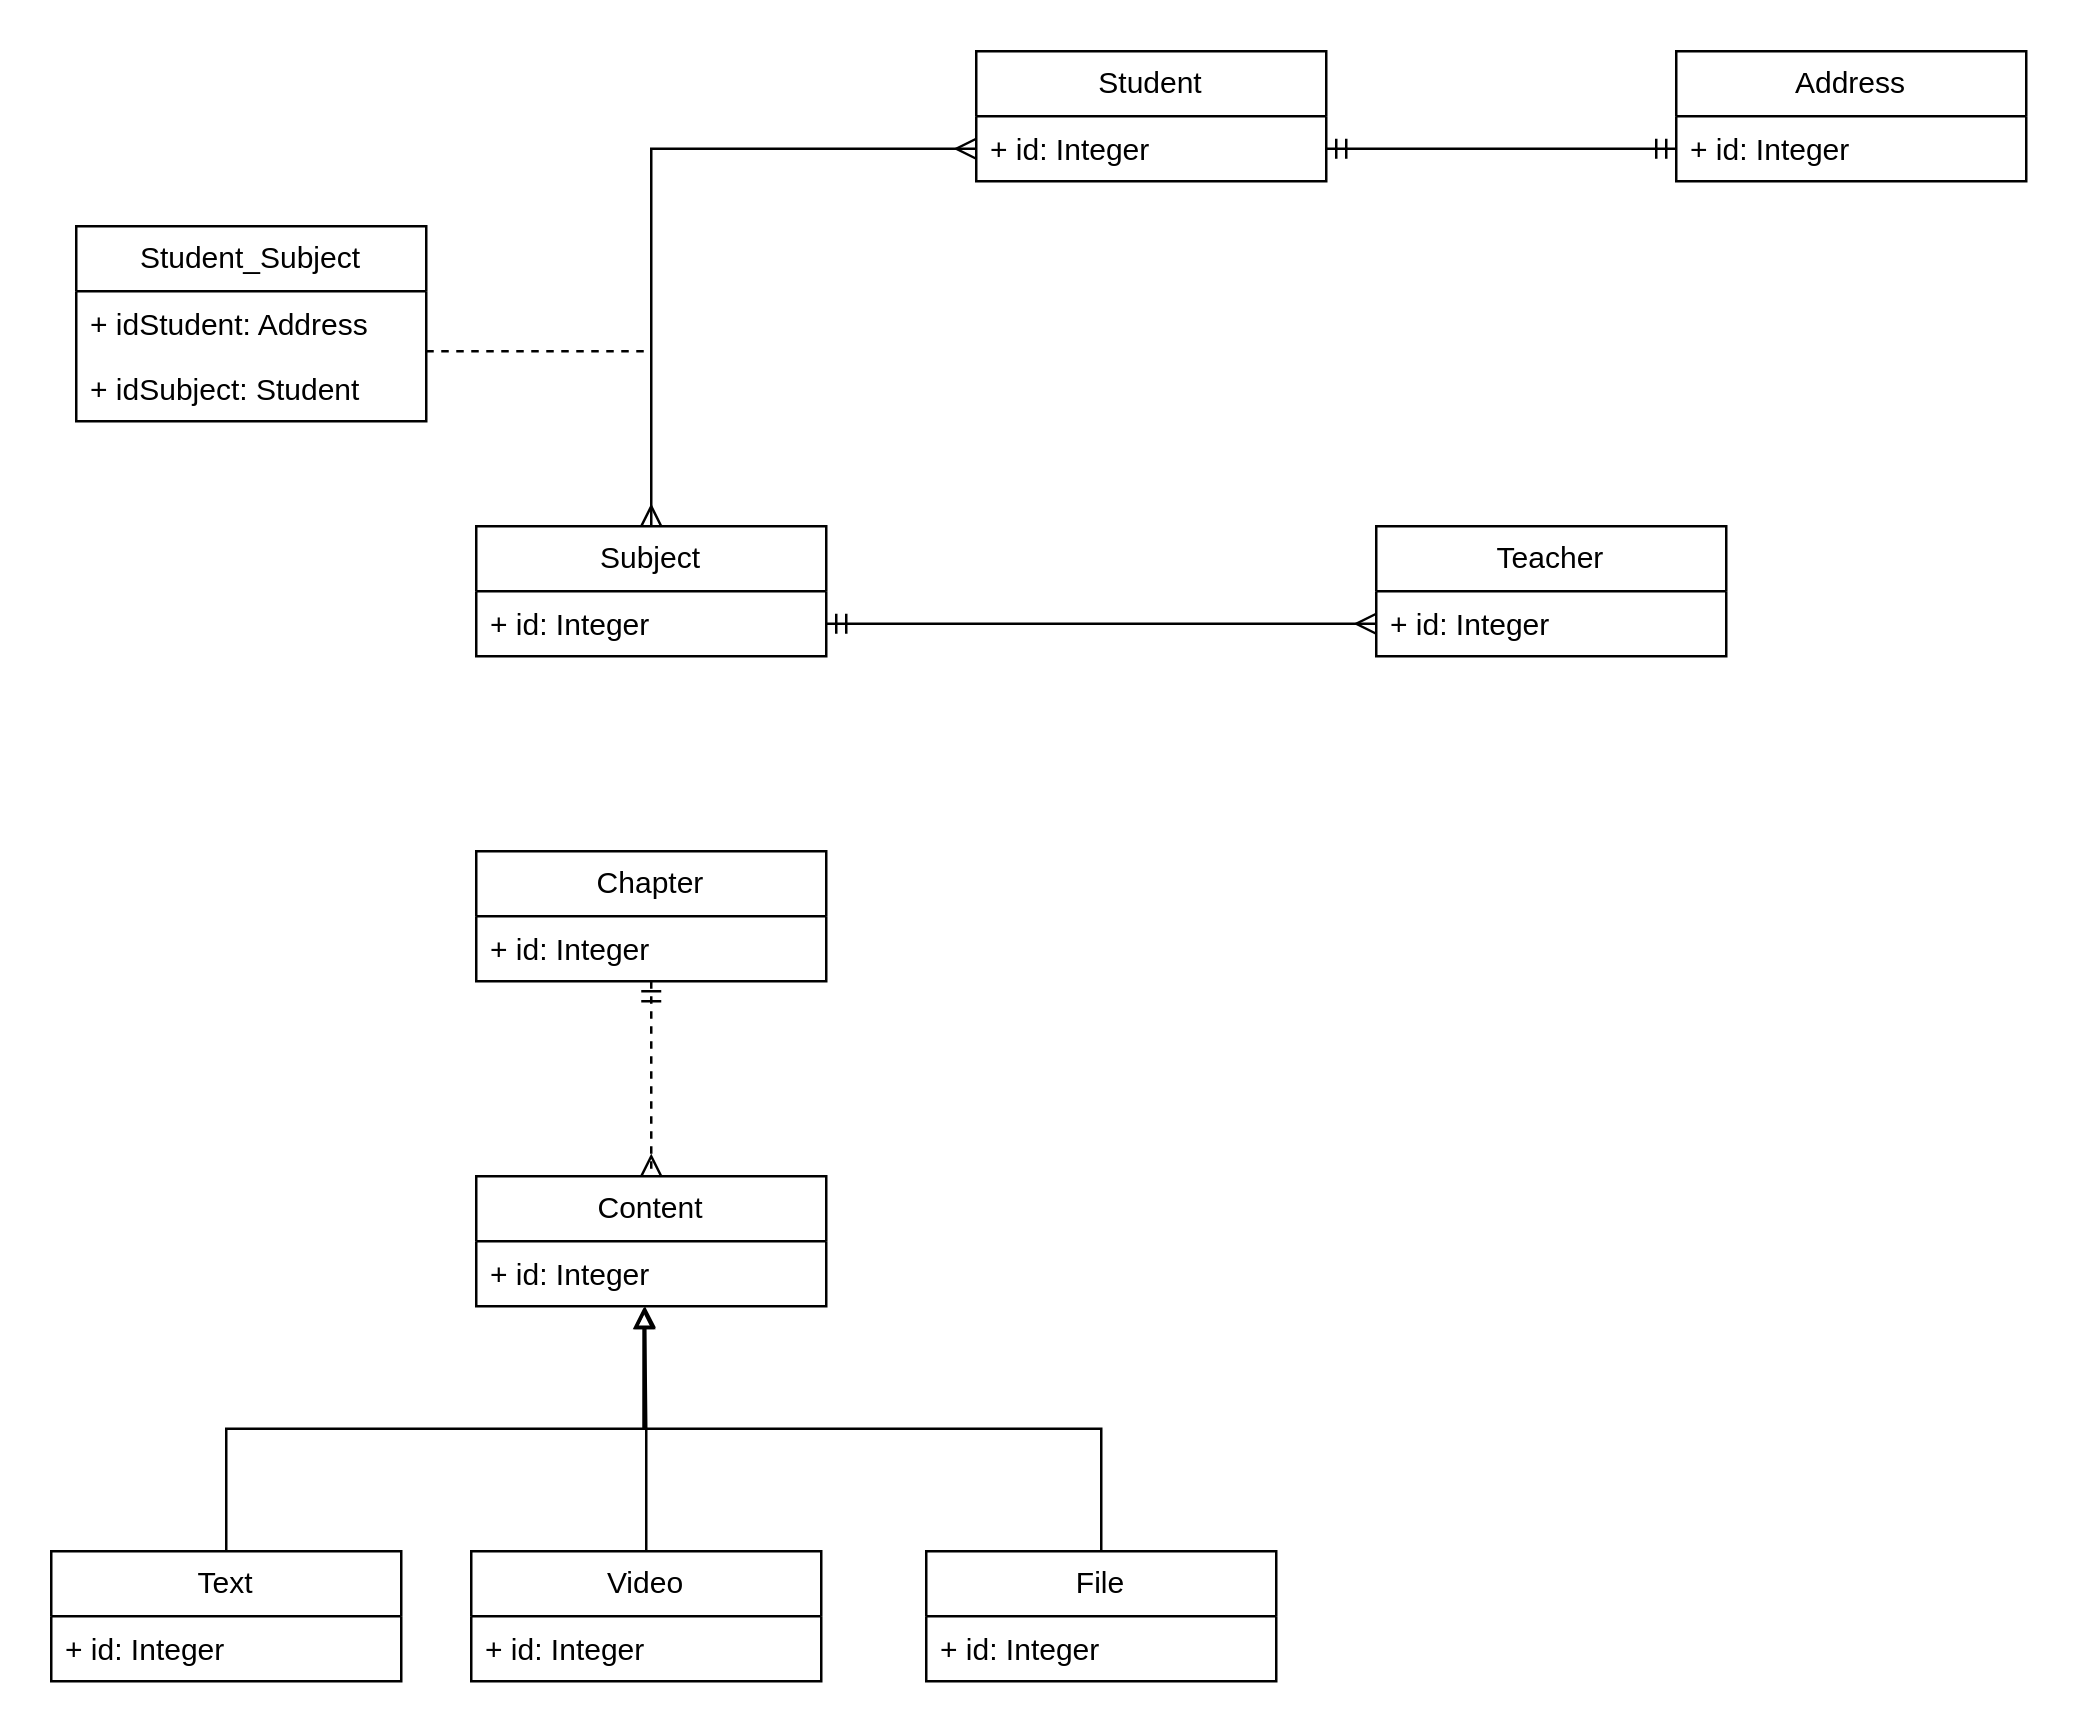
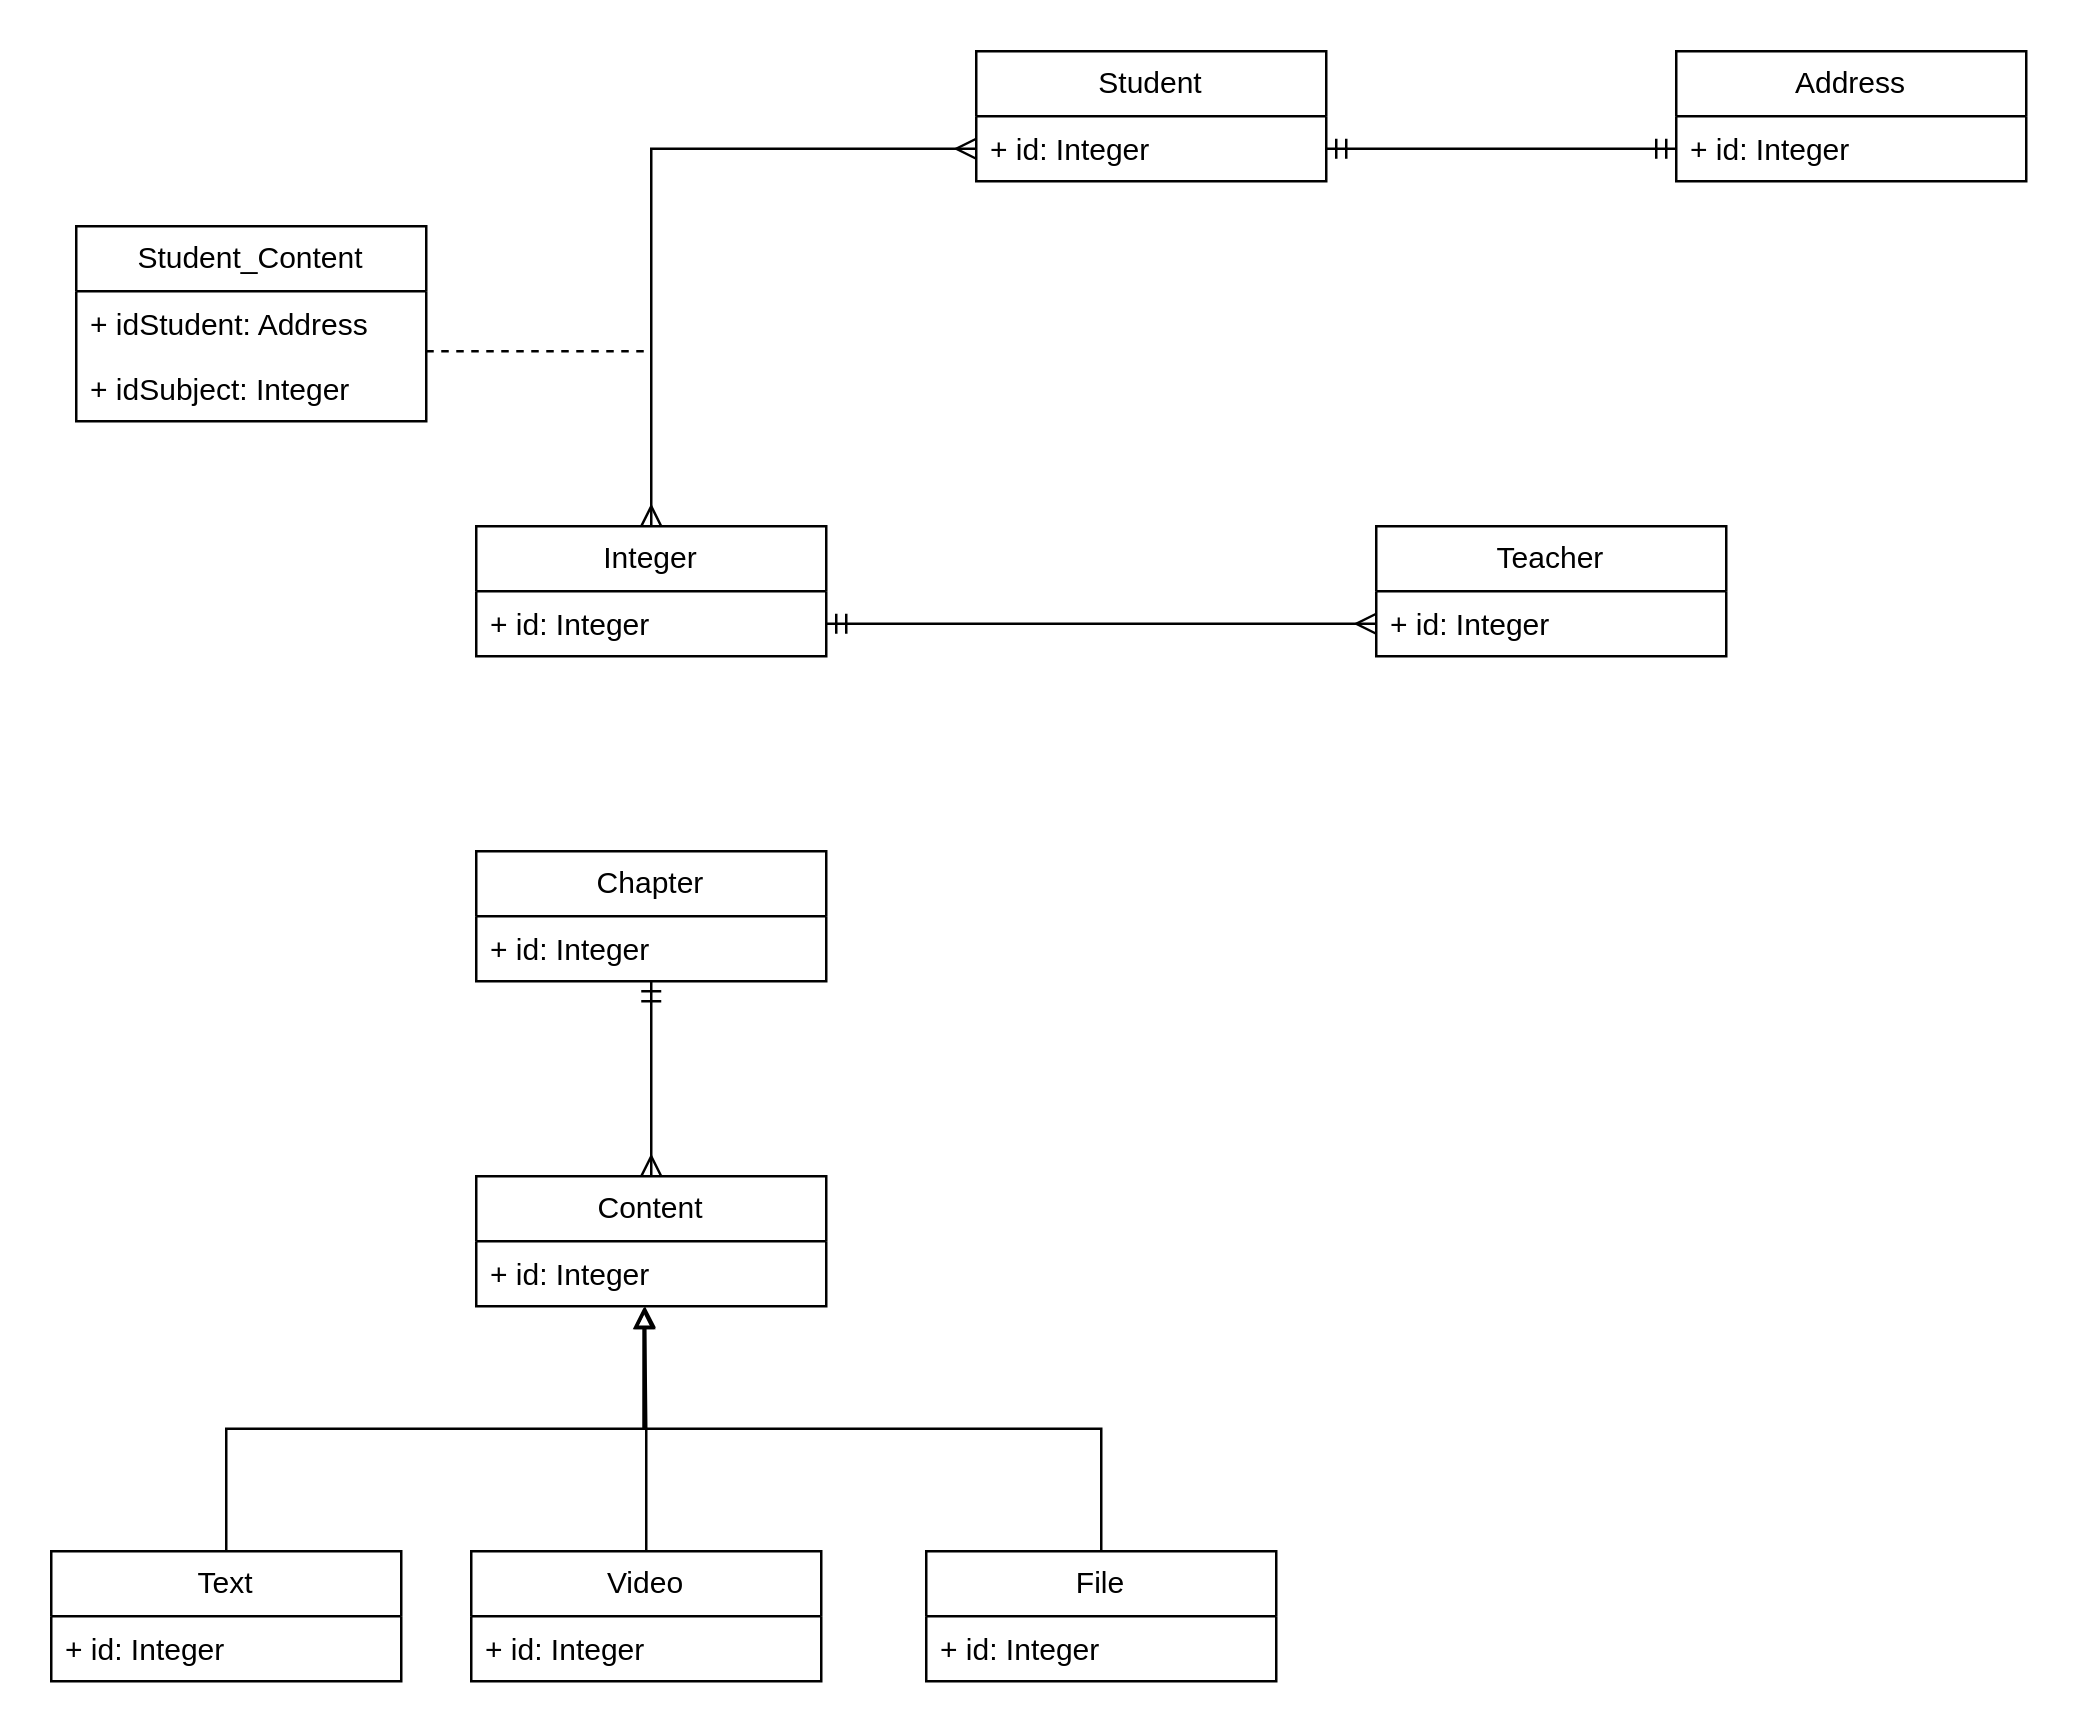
node "Student_Subject": label "Student_Subject" -> "Student_Content"
node "+ idSubject: Student": label "+ idSubject: Student" -> "+ idSubject: Integer"
node "Subject": label "Subject" -> "Integer"
edge "Chapter" -- "Content": style dashed -> solid
